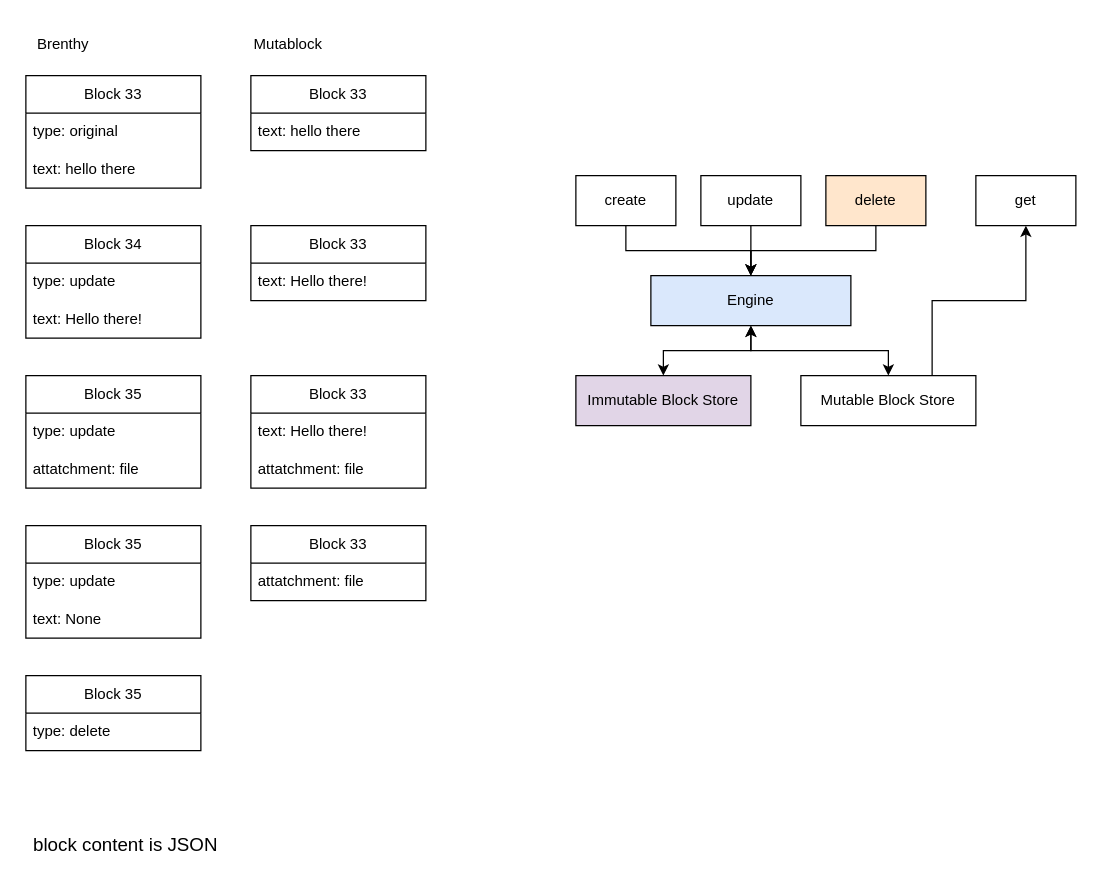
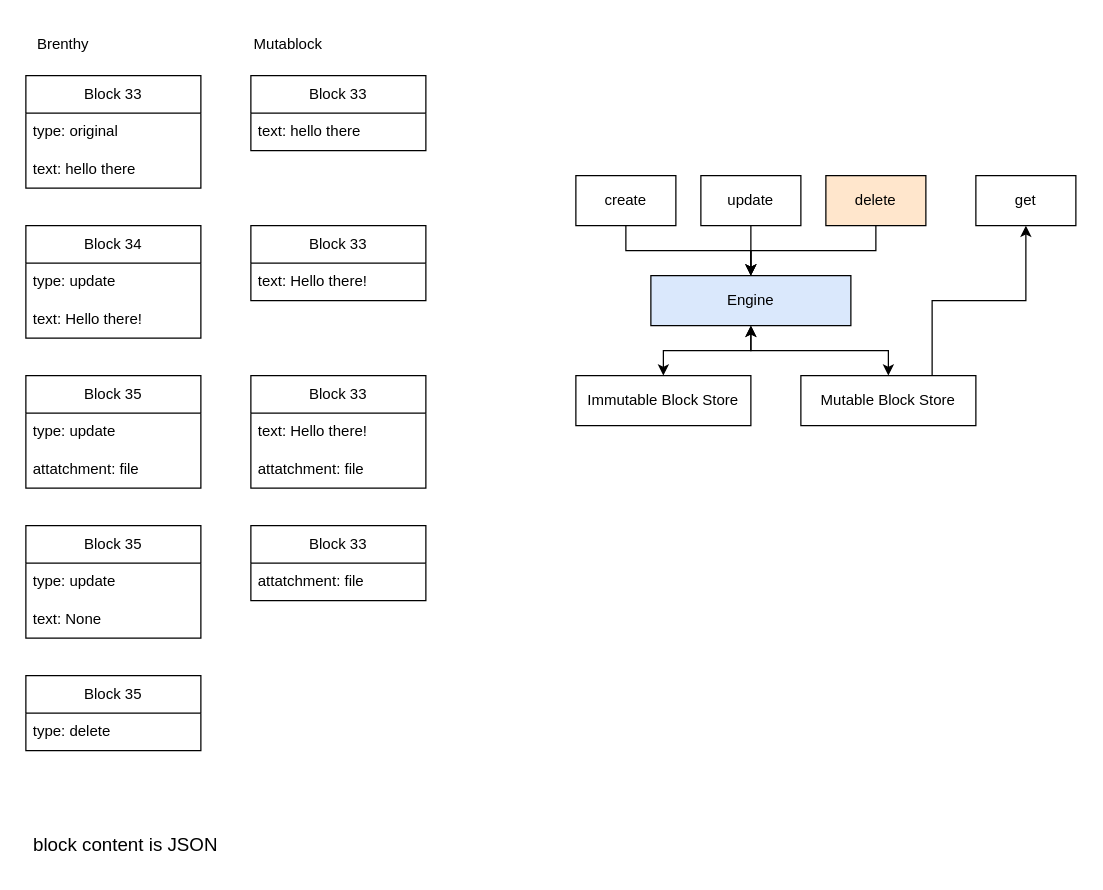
node "Immutable Block Store": fillcolor #e1d5e7 -> #ffffff
